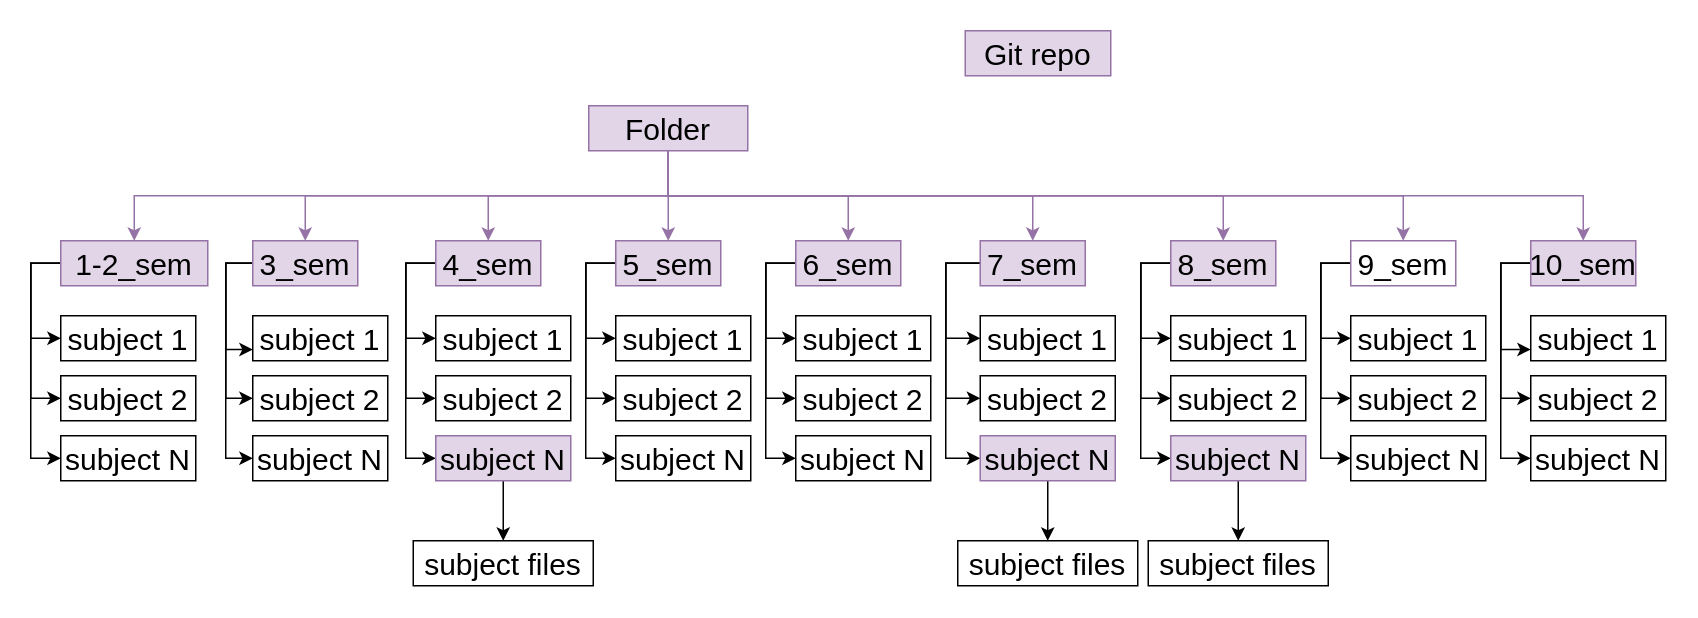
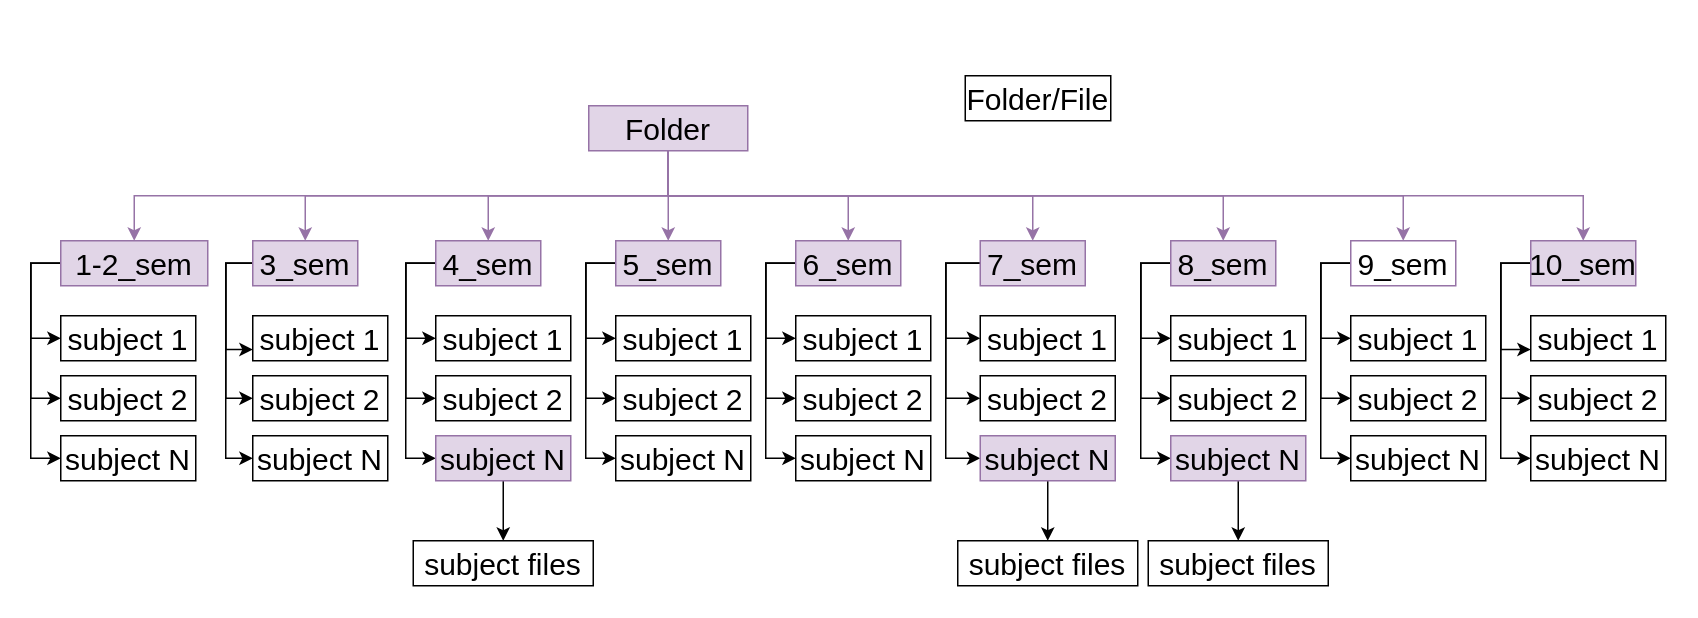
node "Git repo": removed
node "Folder/File": added
